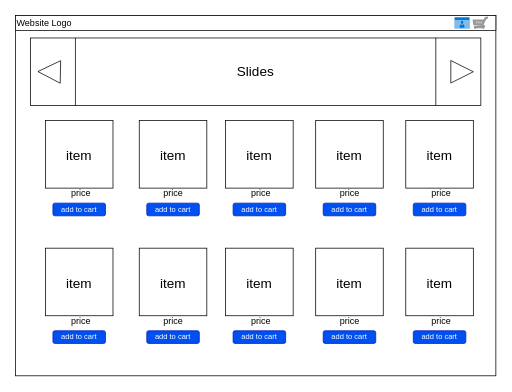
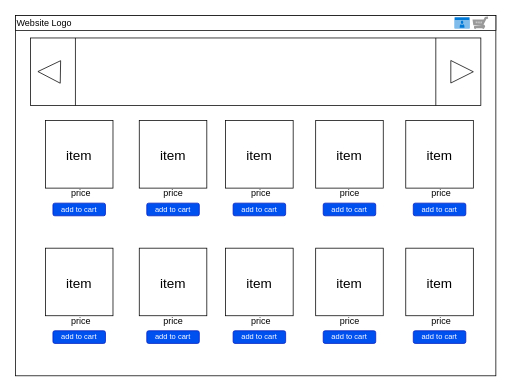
node "Slides": removed
